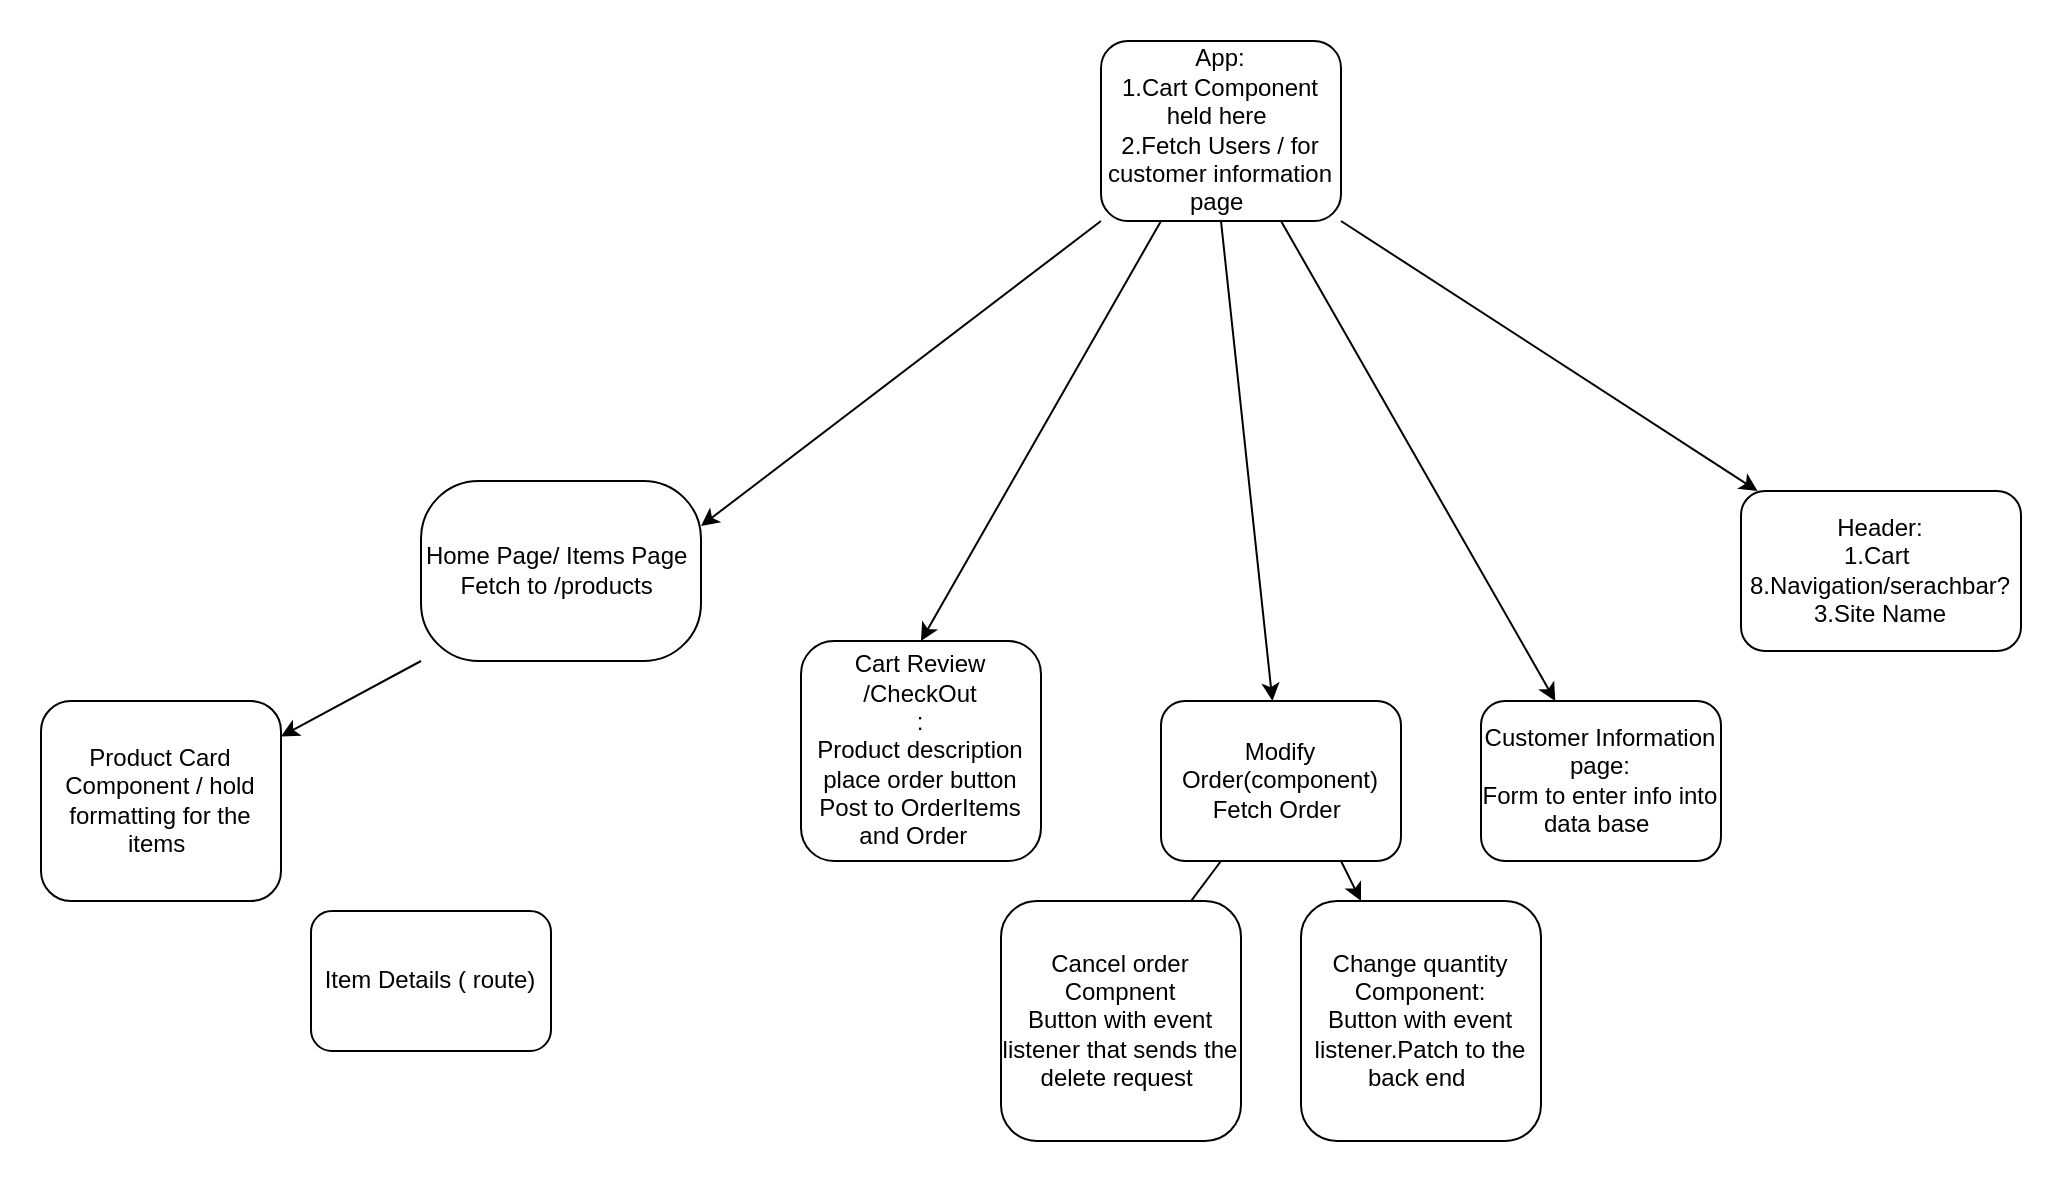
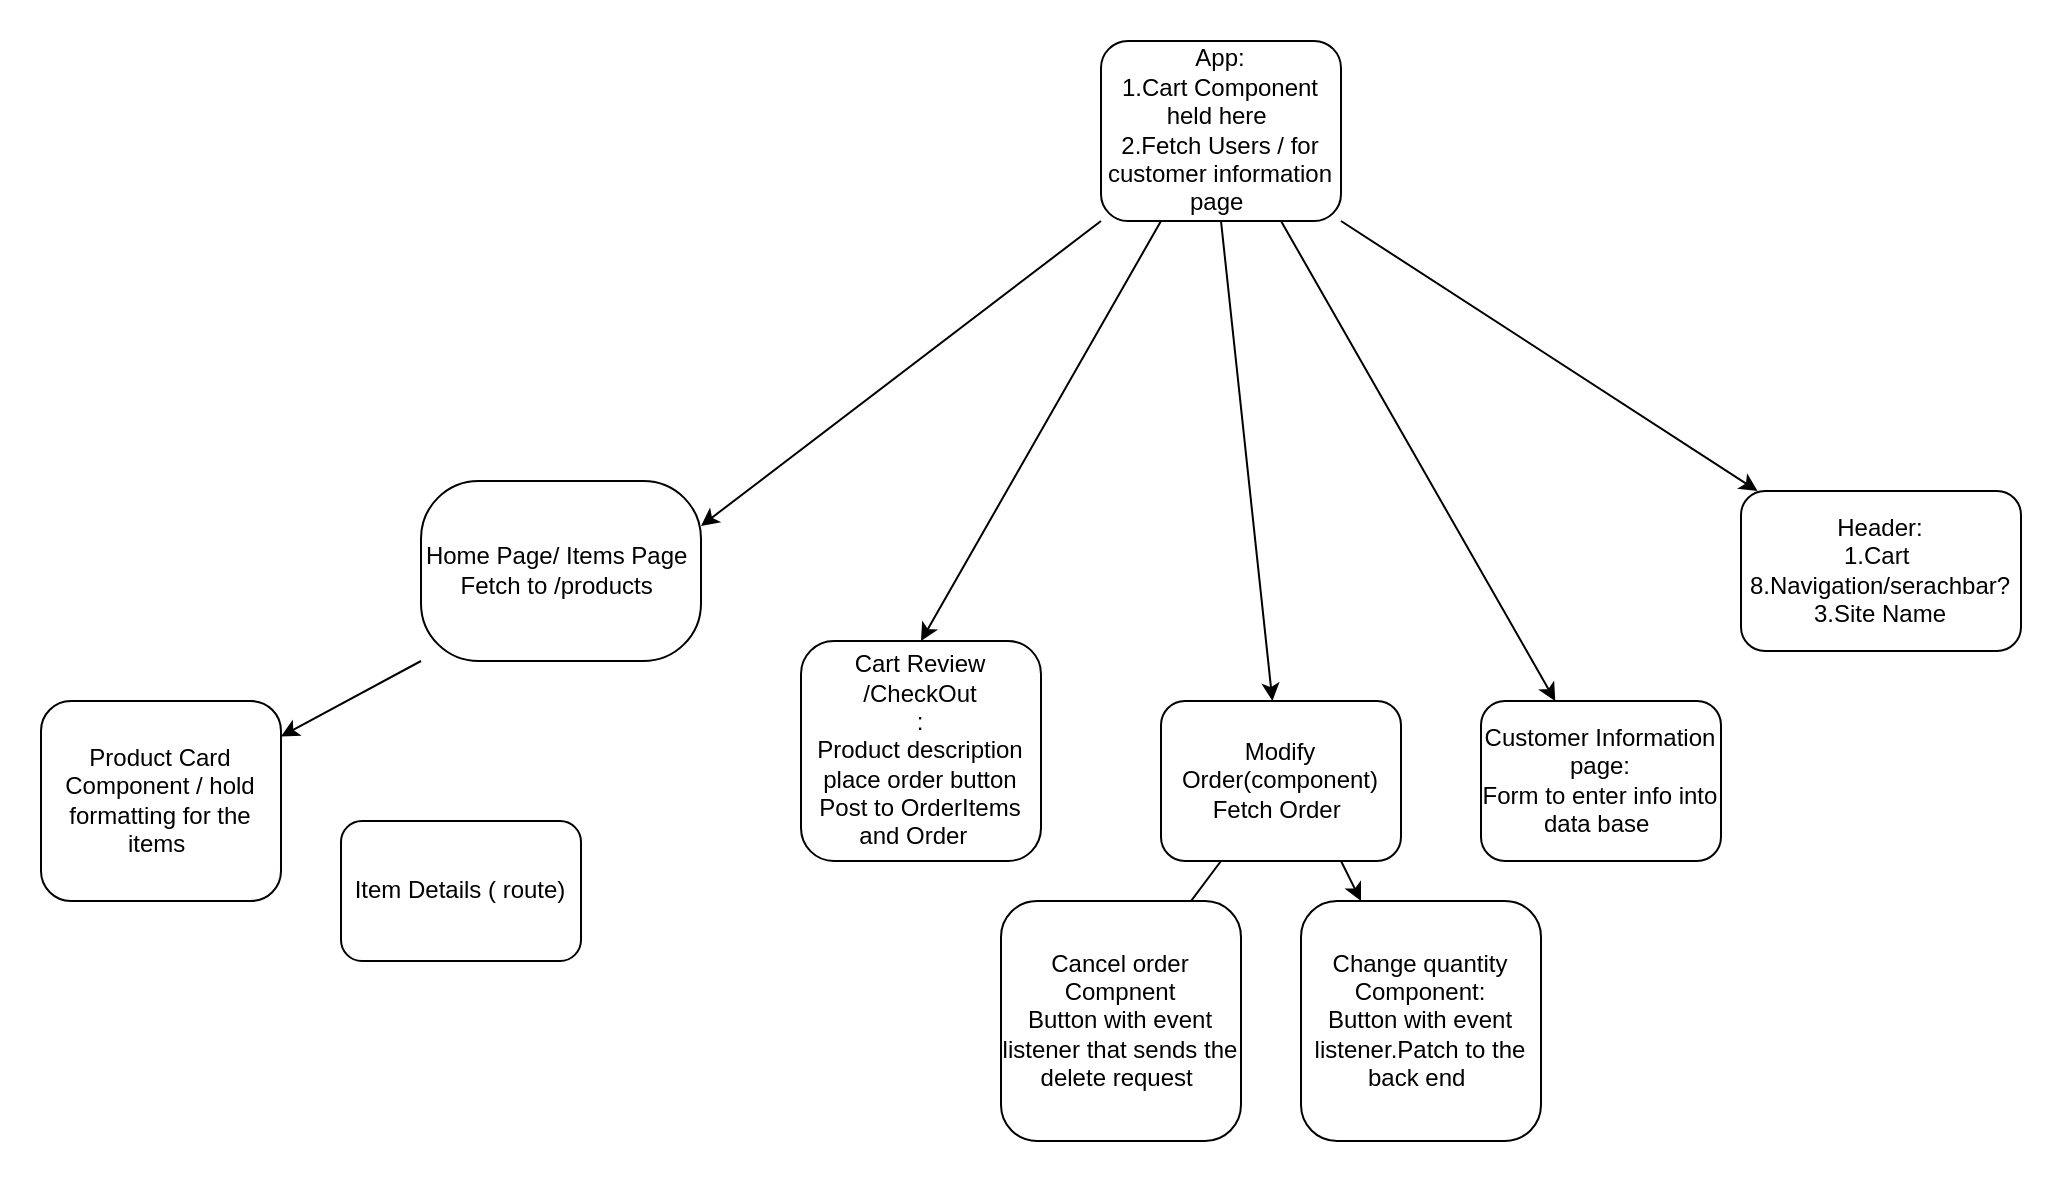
node "Item Details ( route)": moved (431, 981) -> (461, 891)
